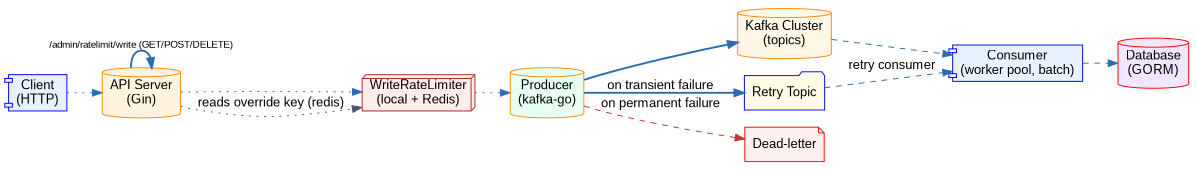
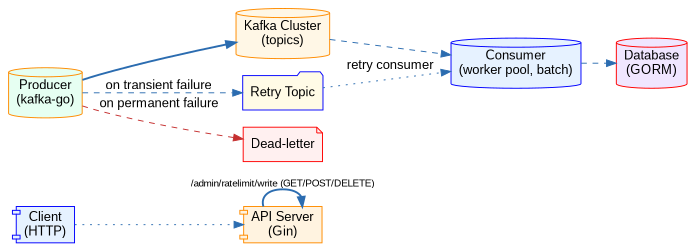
node "Consumer (worker pool, batch)": shape component -> cylinder
edge "Retry Topic" -> "Consumer (worker pool, batch)": style dashed -> dotted
node "API Server (Gin)": shape cylinder -> component
node "WriteRateLimiter (local + Redis)": removed
edge "Producer (kafka-go)" -> "Retry Topic": style bold -> dashed
